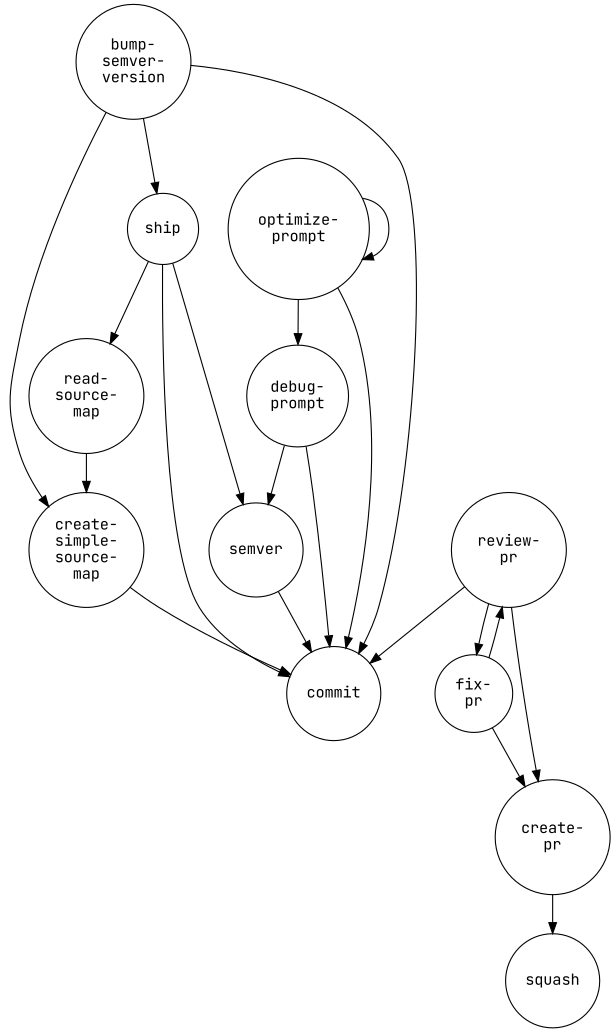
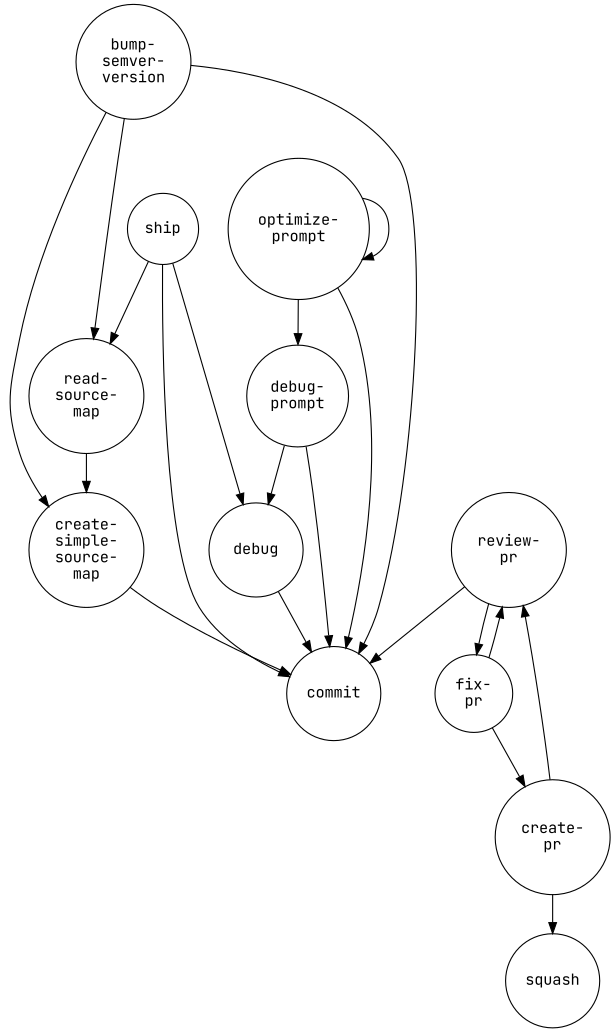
edge "bump- semver- version" -> "ship": now "bump- semver- version" -> "read- source- map"
node "semver": label "semver" -> "debug"
edge "review- pr" -> "create- pr": reversed
